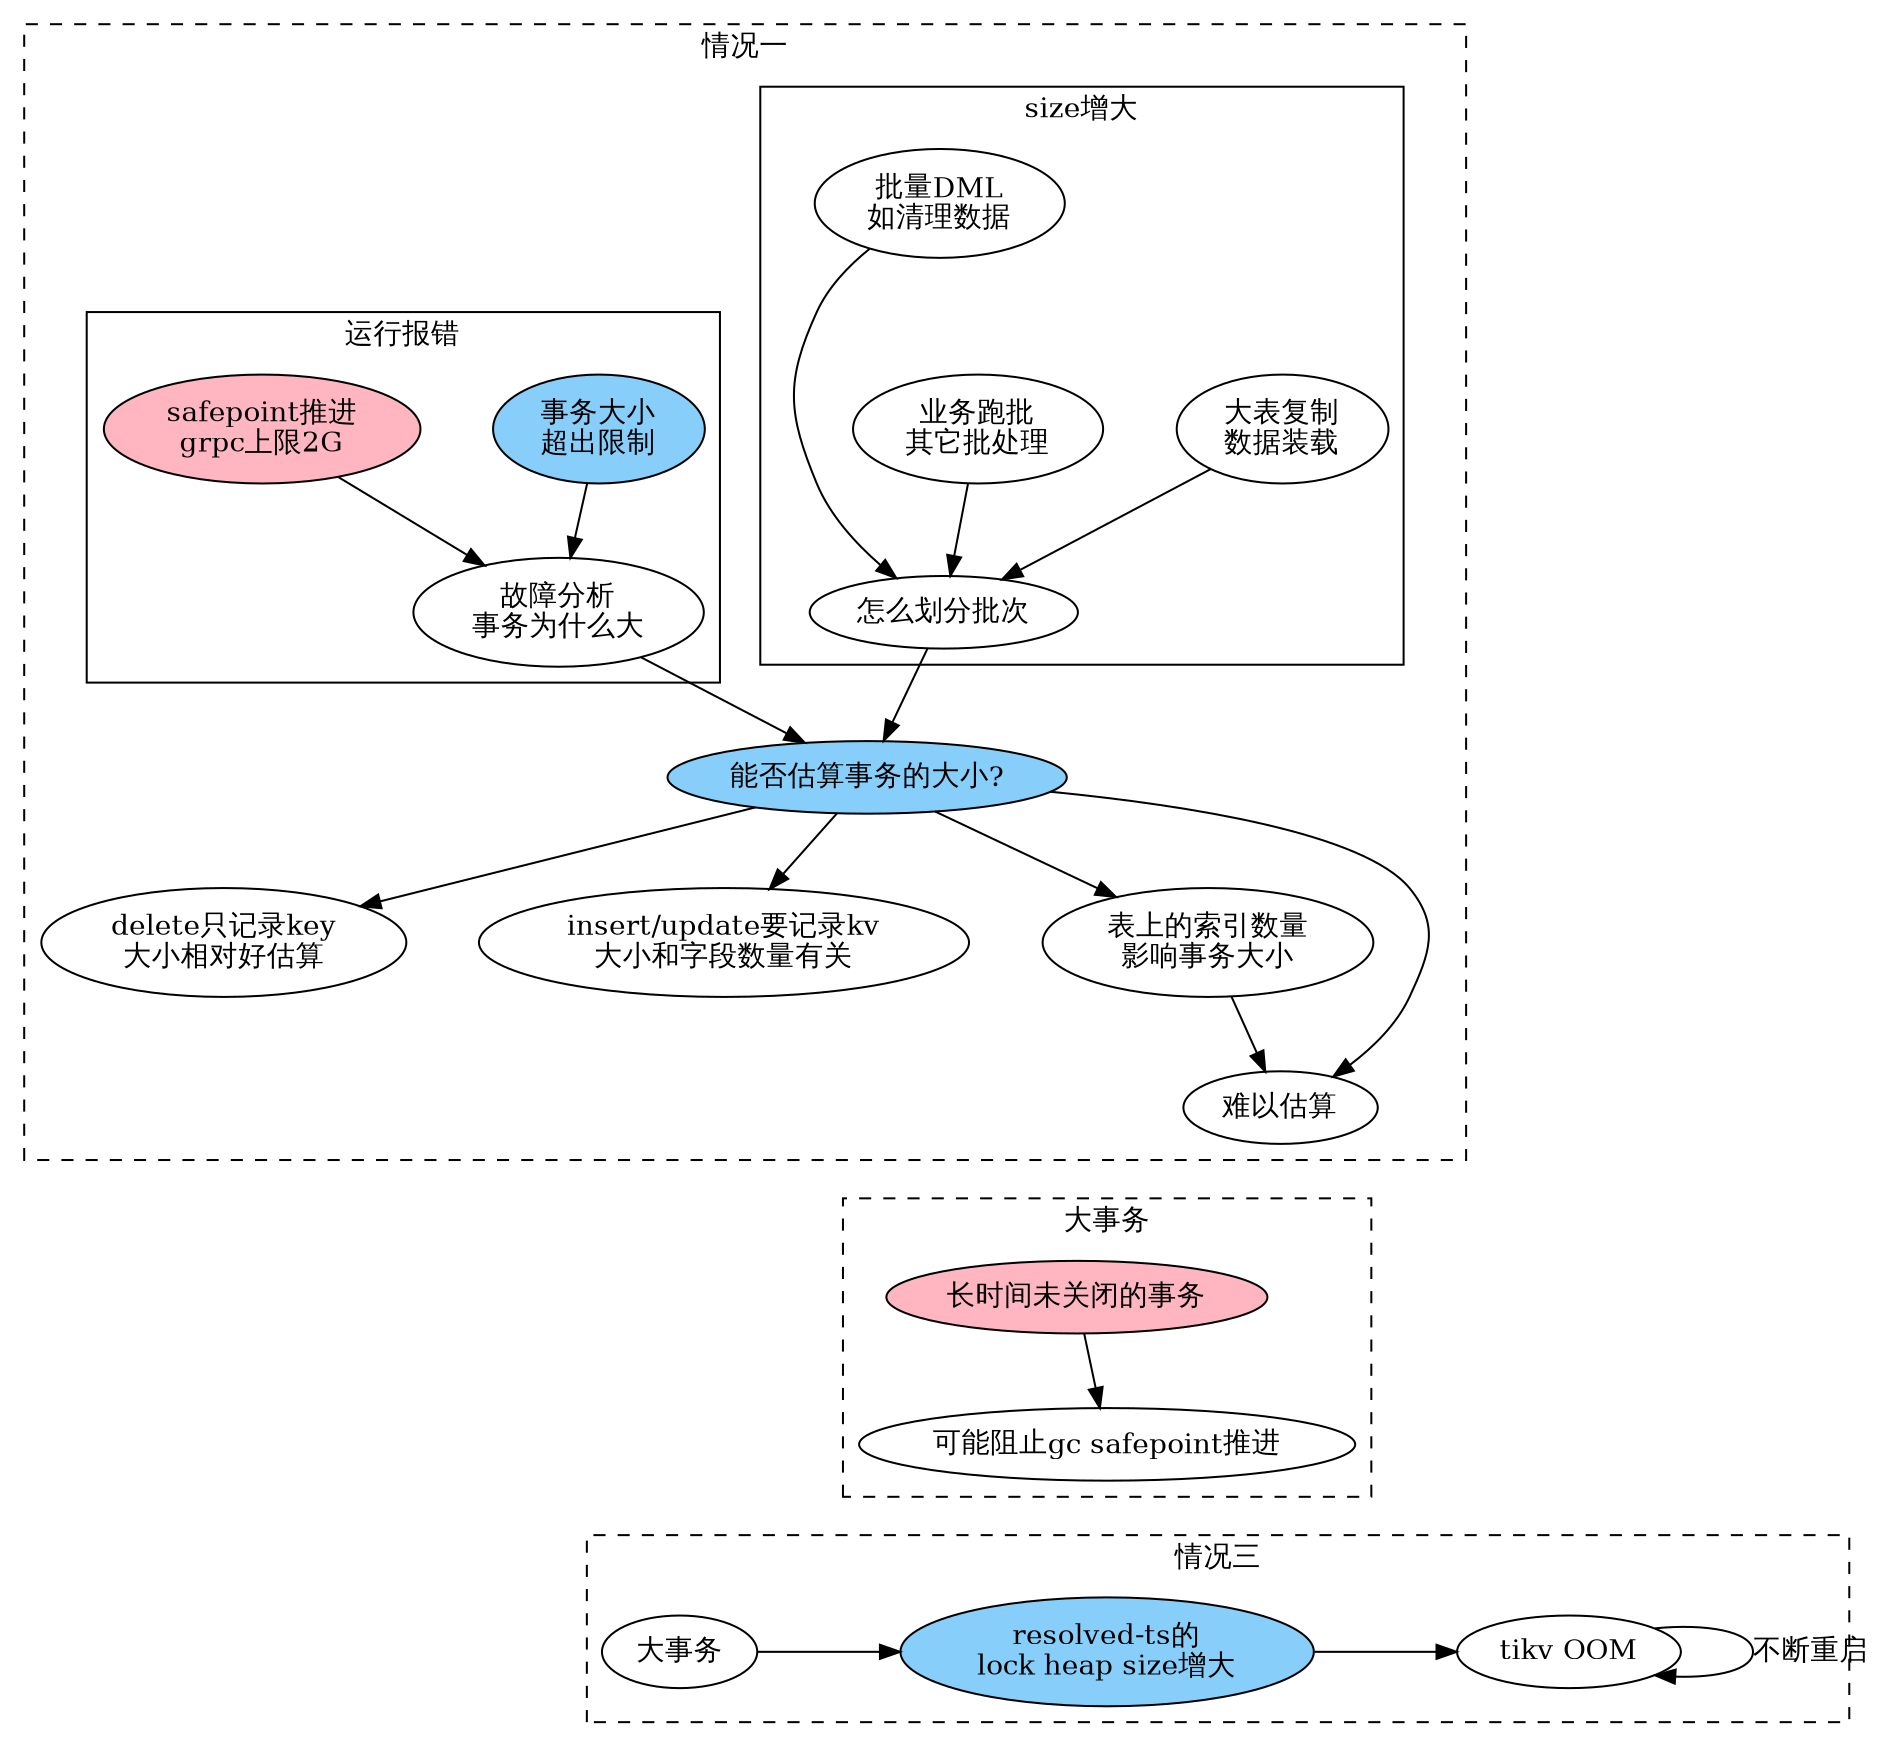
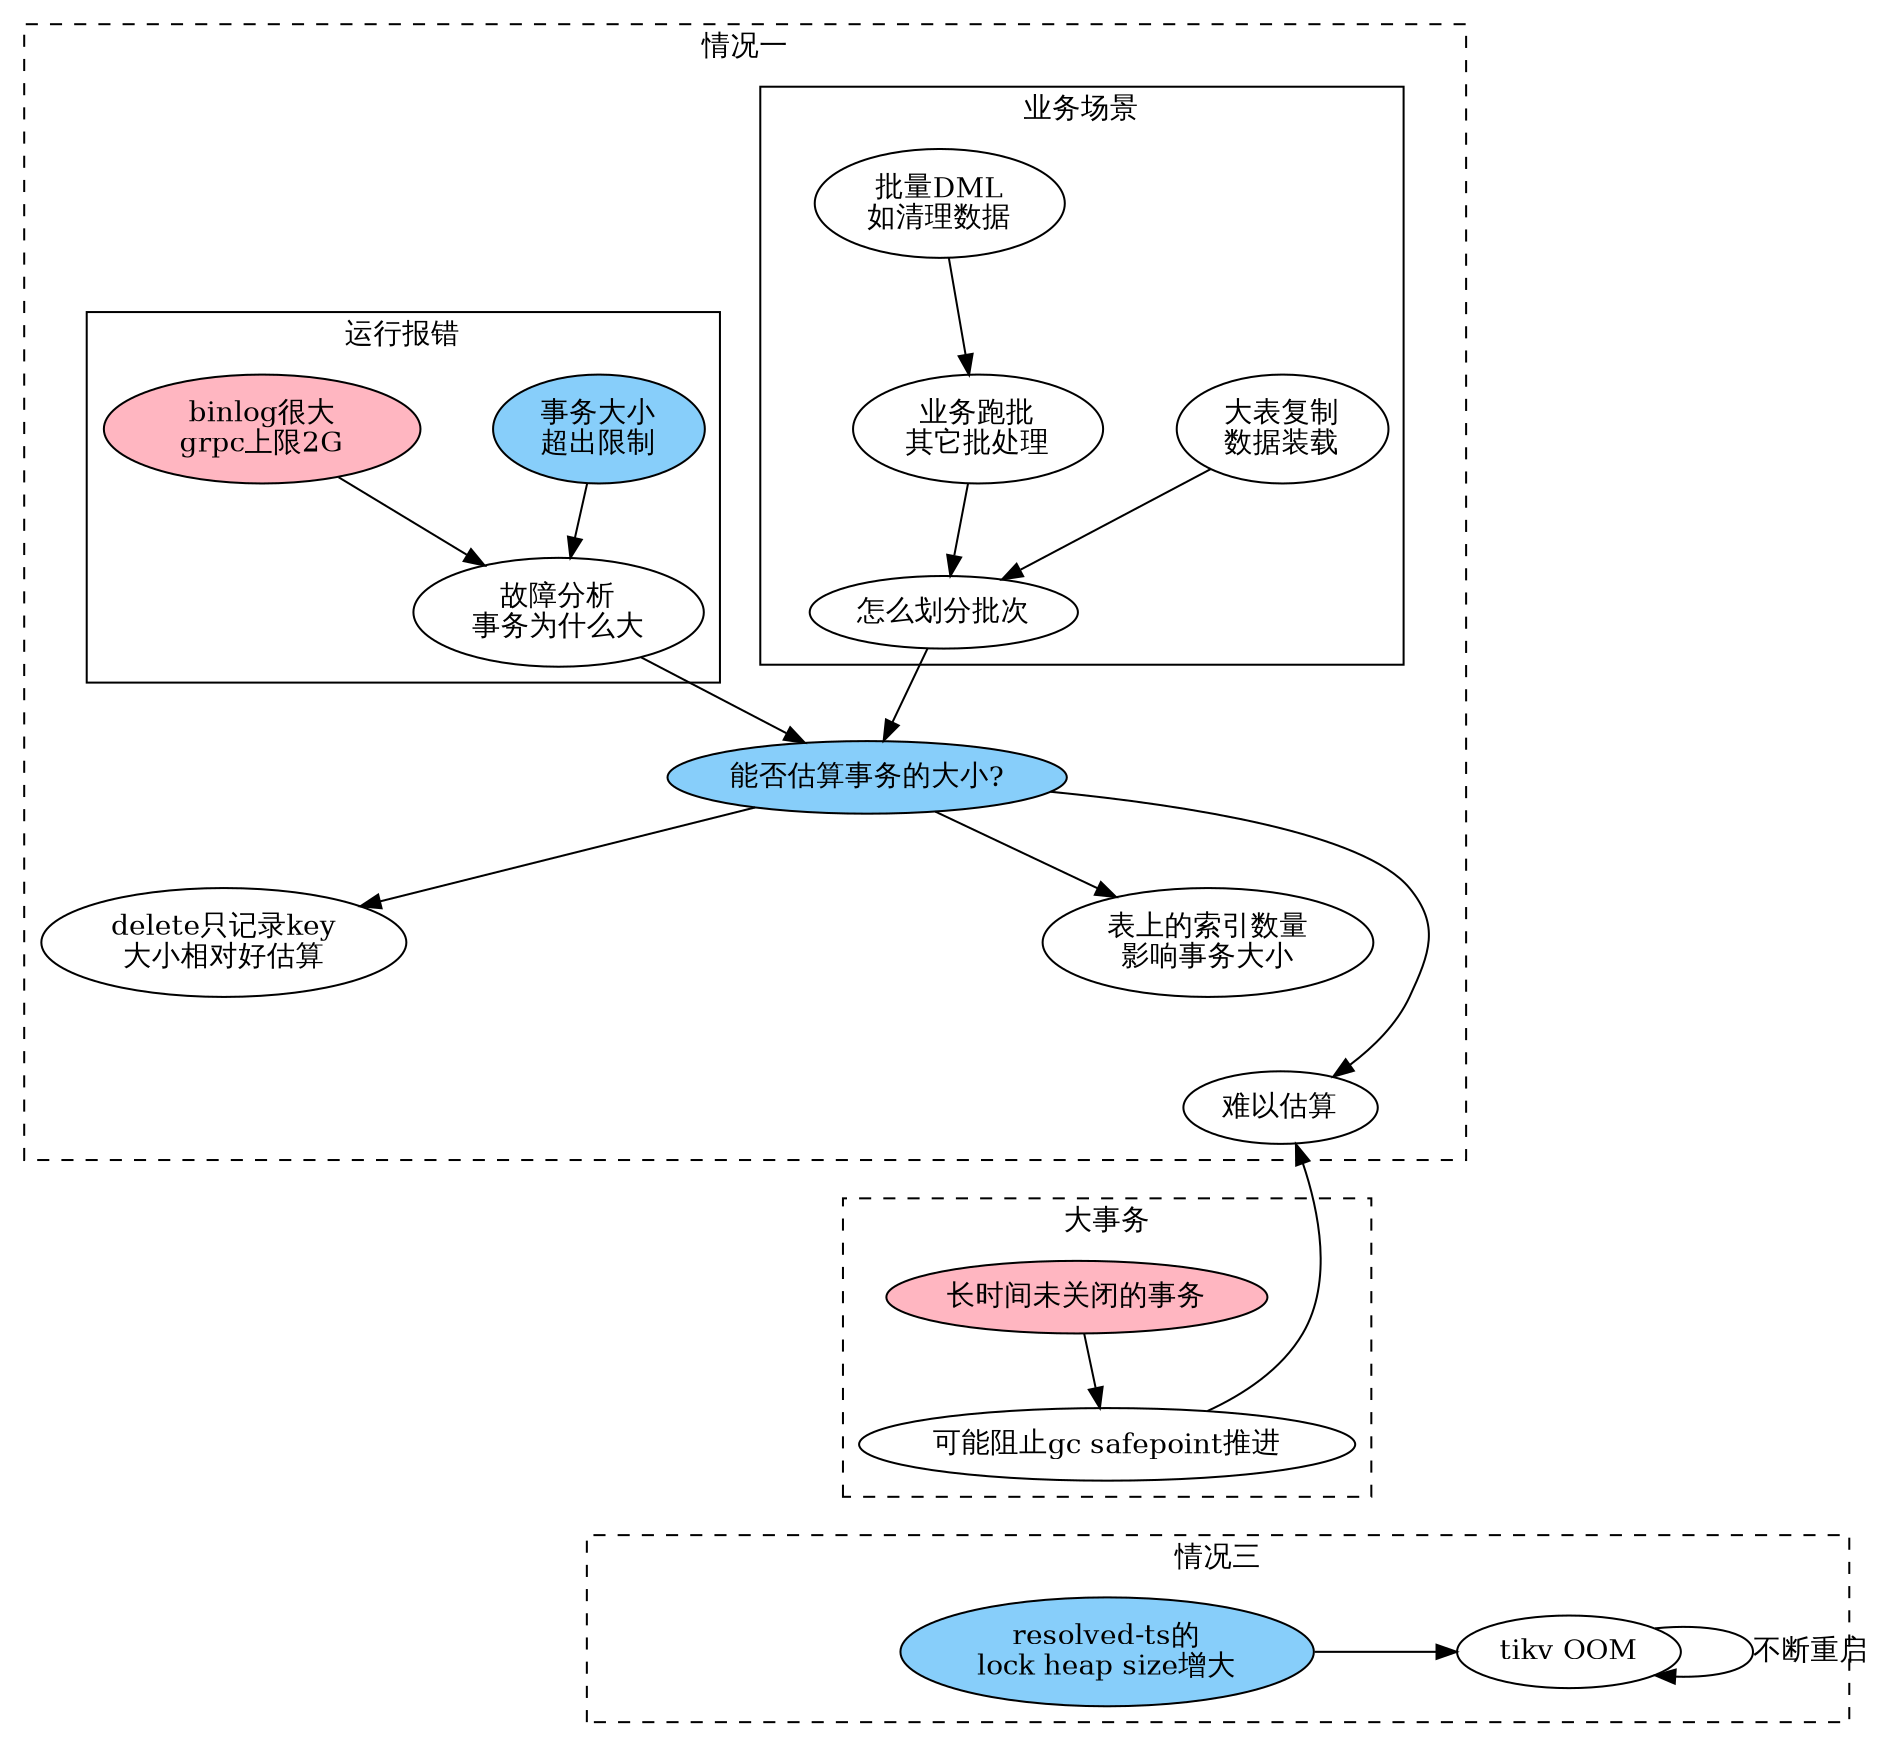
cluster "size增大": label "size增大" -> "业务场景"
edge "批量DML 如清理数据" -> "怎么划分批次": now "批量DML 如清理数据" -> "业务跑批 其它批处理"
node "safepoint推进 grpc上限2G": label "safepoint推进 grpc上限2G" -> "binlog很大 grpc上限2G"
node "insert/update要记录kv 大小和字段数量有关": removed
edge "表上的索引数量 影响事务大小" -> "难以估算": now "可能阻止gc safepoint推进" -> "难以估算"
node "大事务": removed
